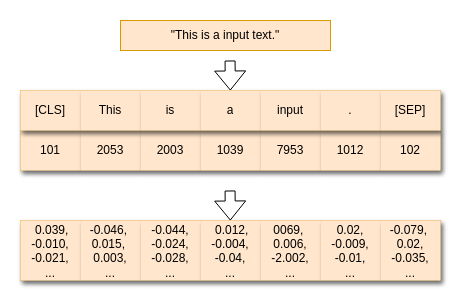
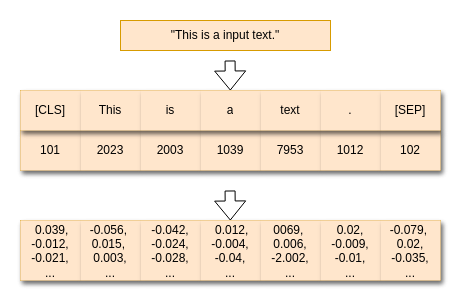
node "input": label "input" -> "text"
node "2053": label "2053" -> "2023"
node "0.039, -0.010, -0.021, ...": label "0.039, -0.010, -0.021, ..." -> "0.039, -0.012, -0.021, ..."
node "-0.046, 0.015, 0.003, ...": label "-0.046, 0.015, 0.003, ..." -> "-0.056, 0.015, 0.003, ..."
node "-0.044, -0.024, -0.028, ...": label "-0.044, -0.024, -0.028, ..." -> "-0.042, -0.024, -0.028, ..."
